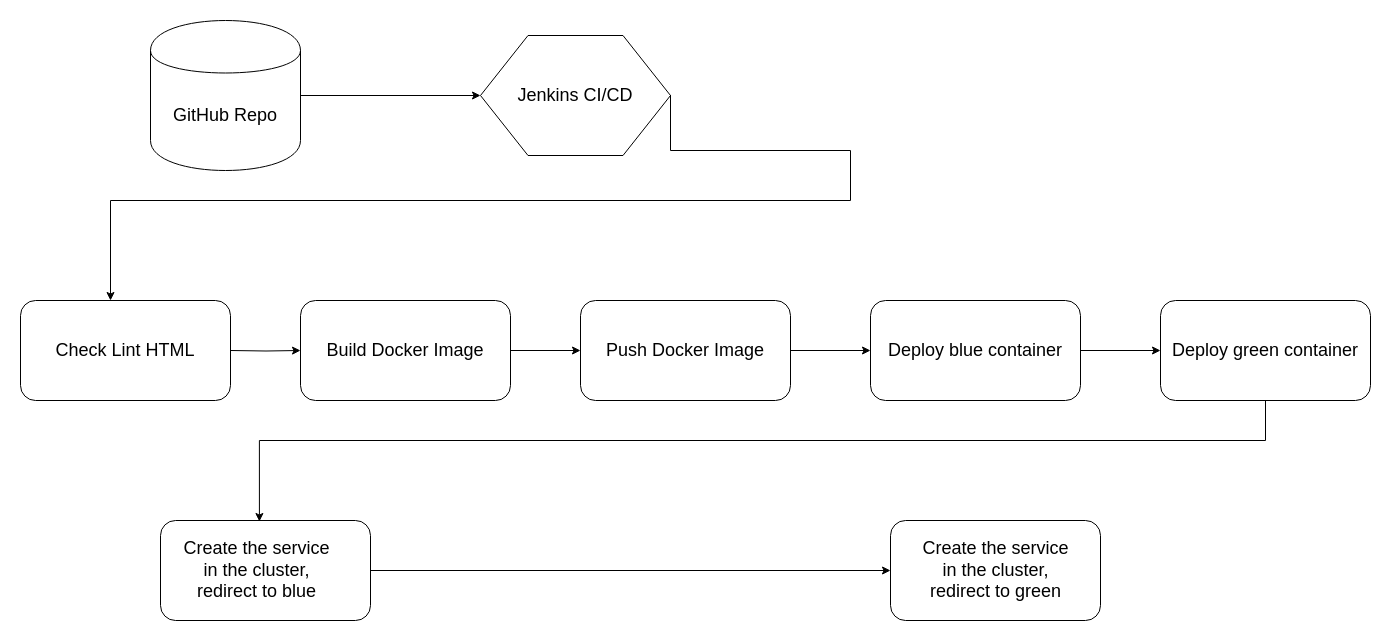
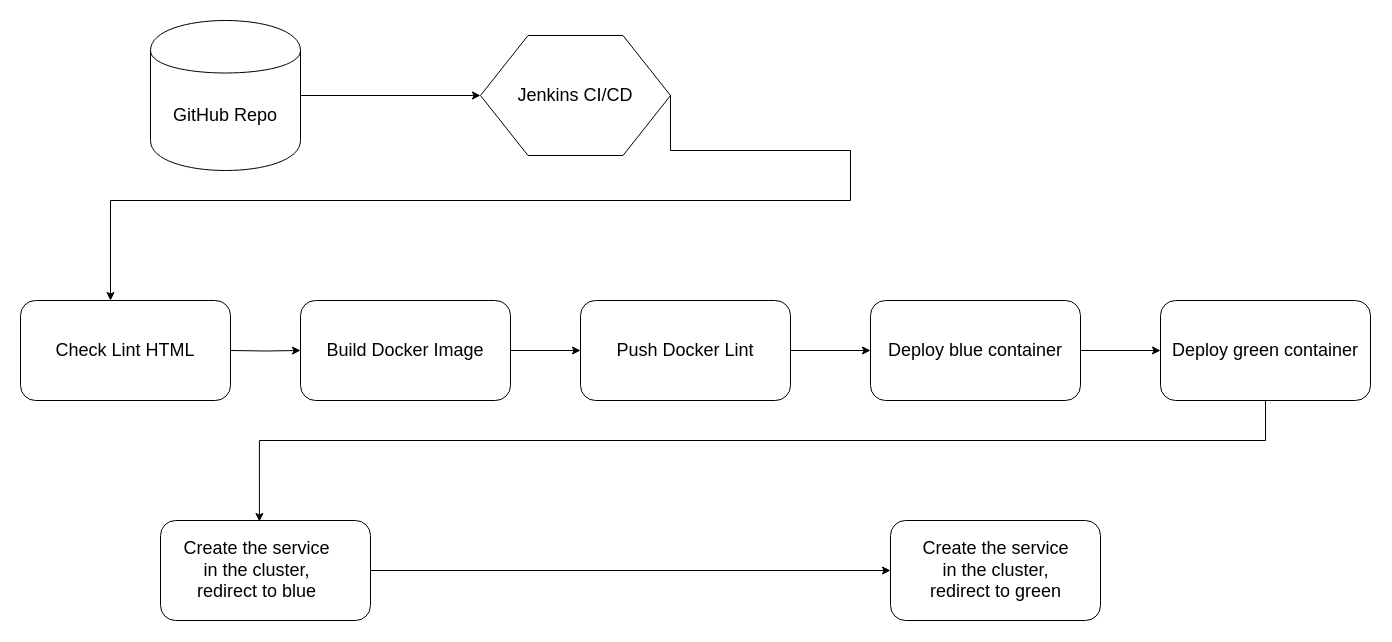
node "Push Docker Image": label "Push Docker Image" -> "Push Docker Lint"
